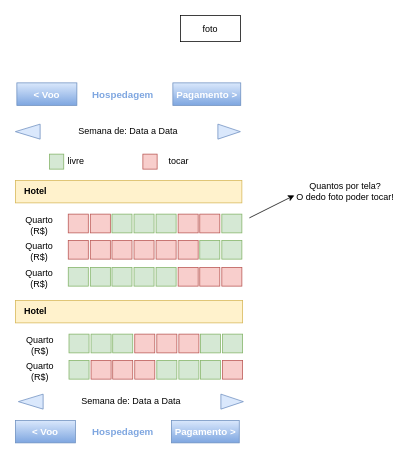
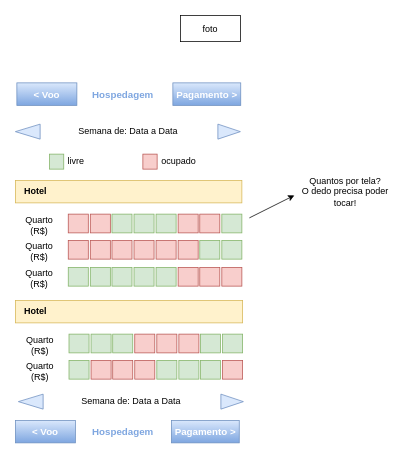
node "tocar": label "tocar" -> "ocupado"
node "Quantos por tela? O dedo foto poder tocar!": label "Quantos por tela? O dedo foto poder tocar!" -> "Quantos por tela? O dedo precisa poder tocar!"
